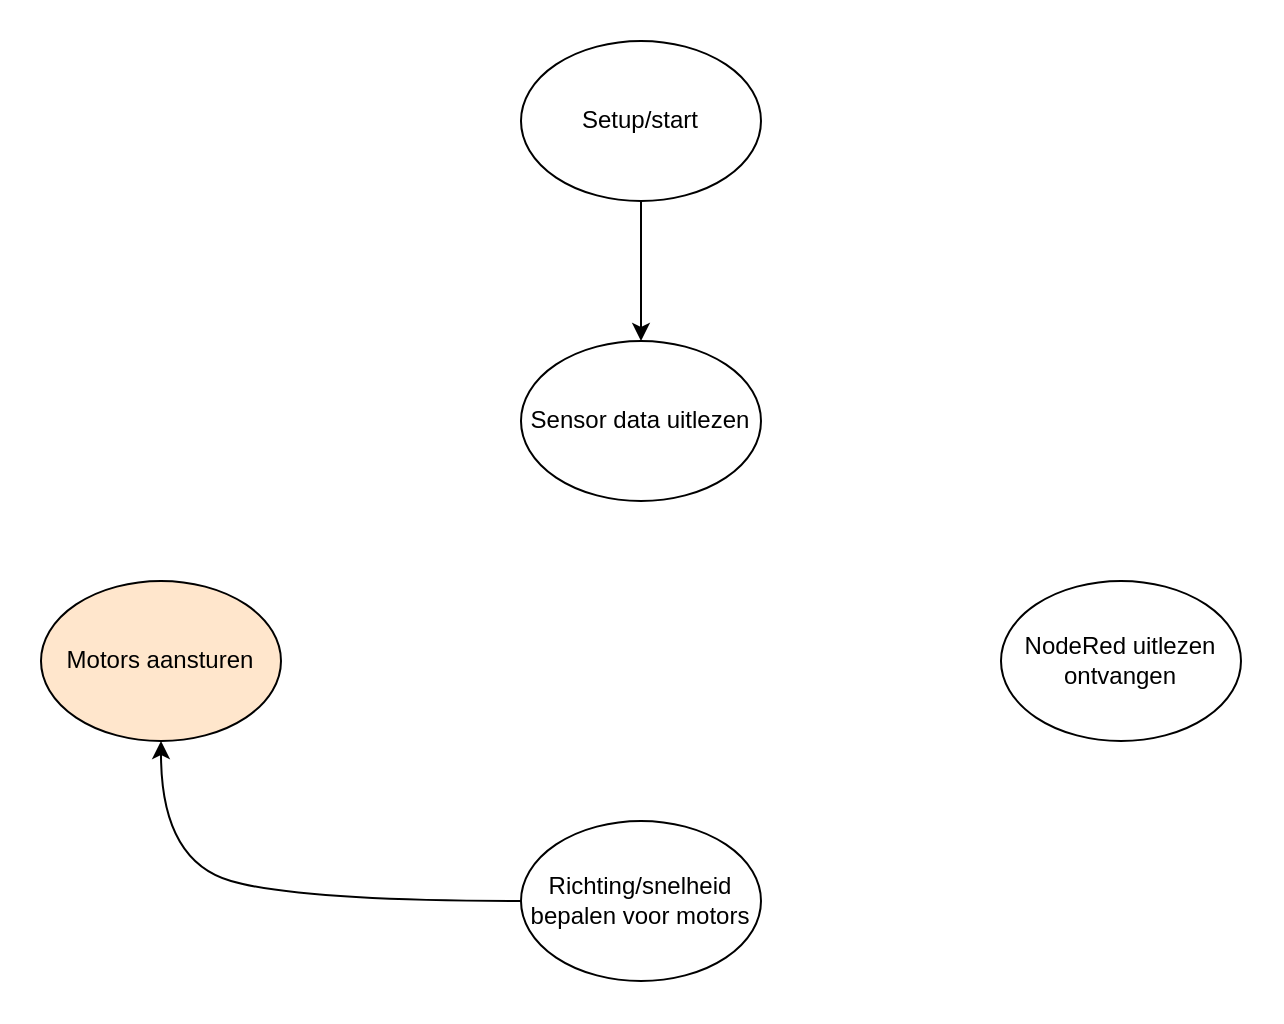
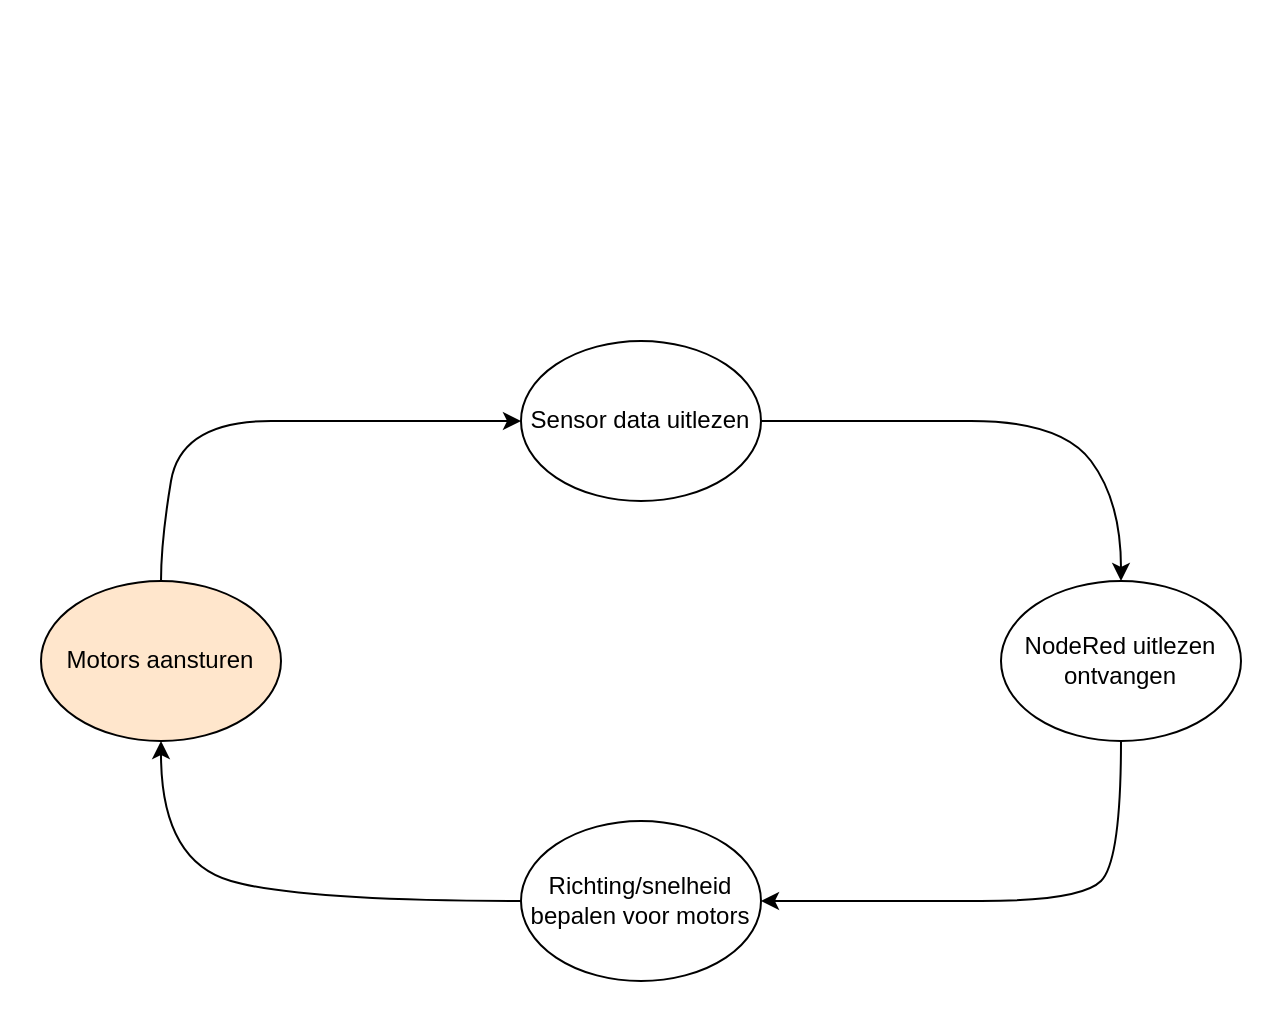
node "Setup/start": removed
edge "Setup/start" -> "Sensor data uitlezen": removed
edge "Motors aansturen" -> "Sensor data uitlezen": added
edge "Sensor data uitlezen" -> "NodeRed uitlezen ontvangen": added
edge "NodeRed uitlezen ontvangen" -> "Richting/snelheid bepalen voor motors": added
